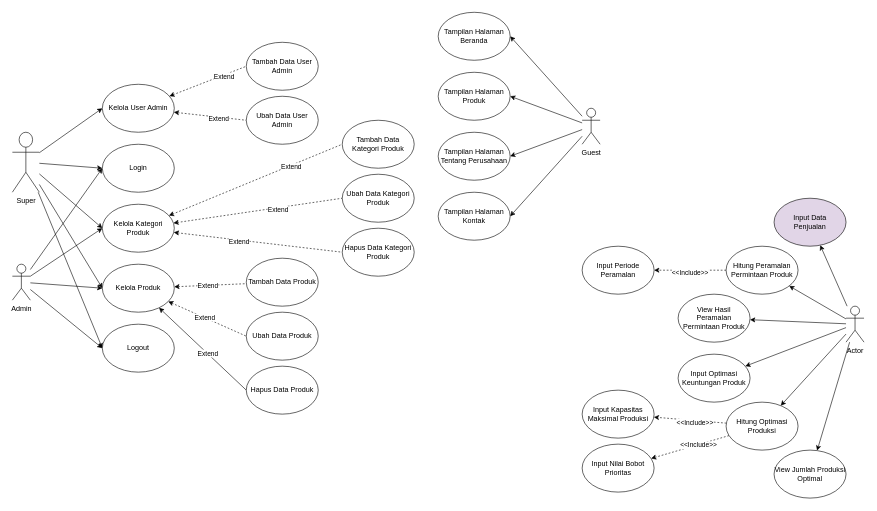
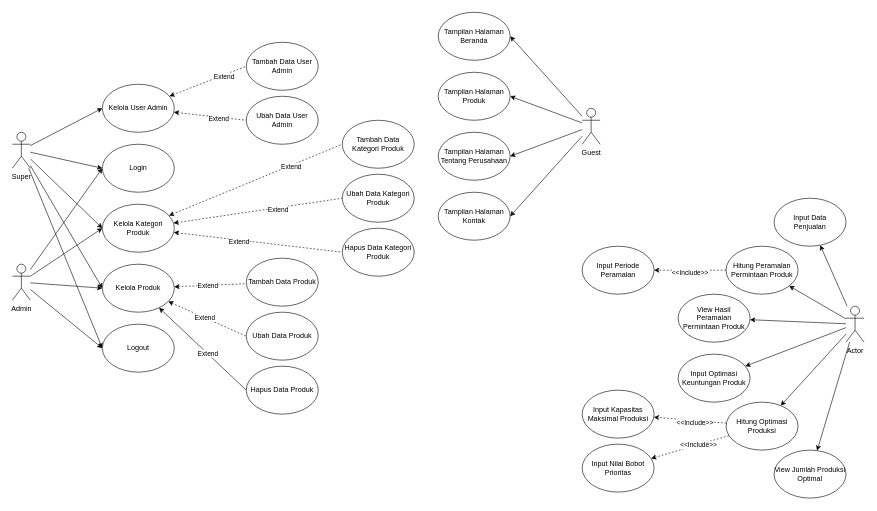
node "Super": size 27x60 -> 18x36
node "Input Data Penjualan": fillcolor #e1d5e7 -> #ffffff
